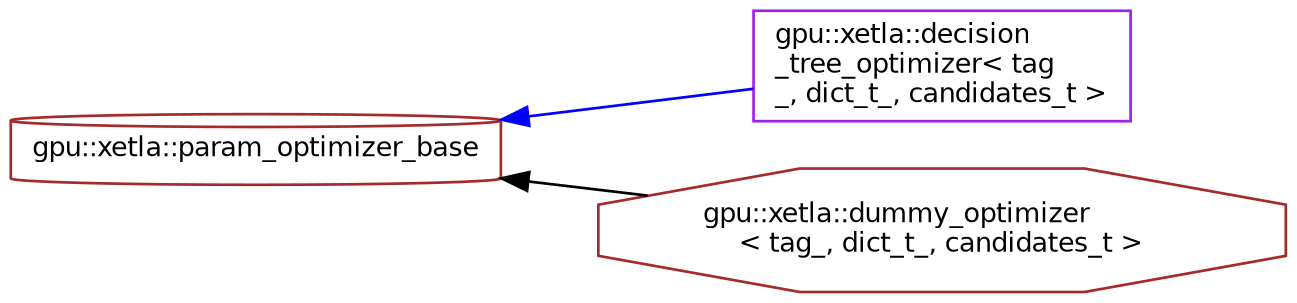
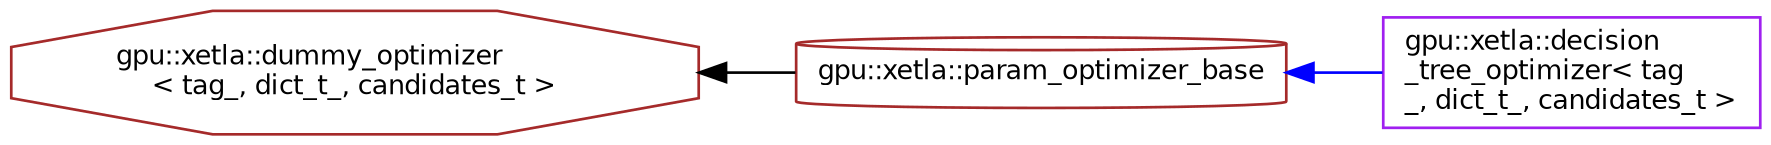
edge "gpu::xetla::dummy_optimizer < tag_, dict_t_, candidates_t >" -> "gpu::xetla::param_optimizer_base": reversed
